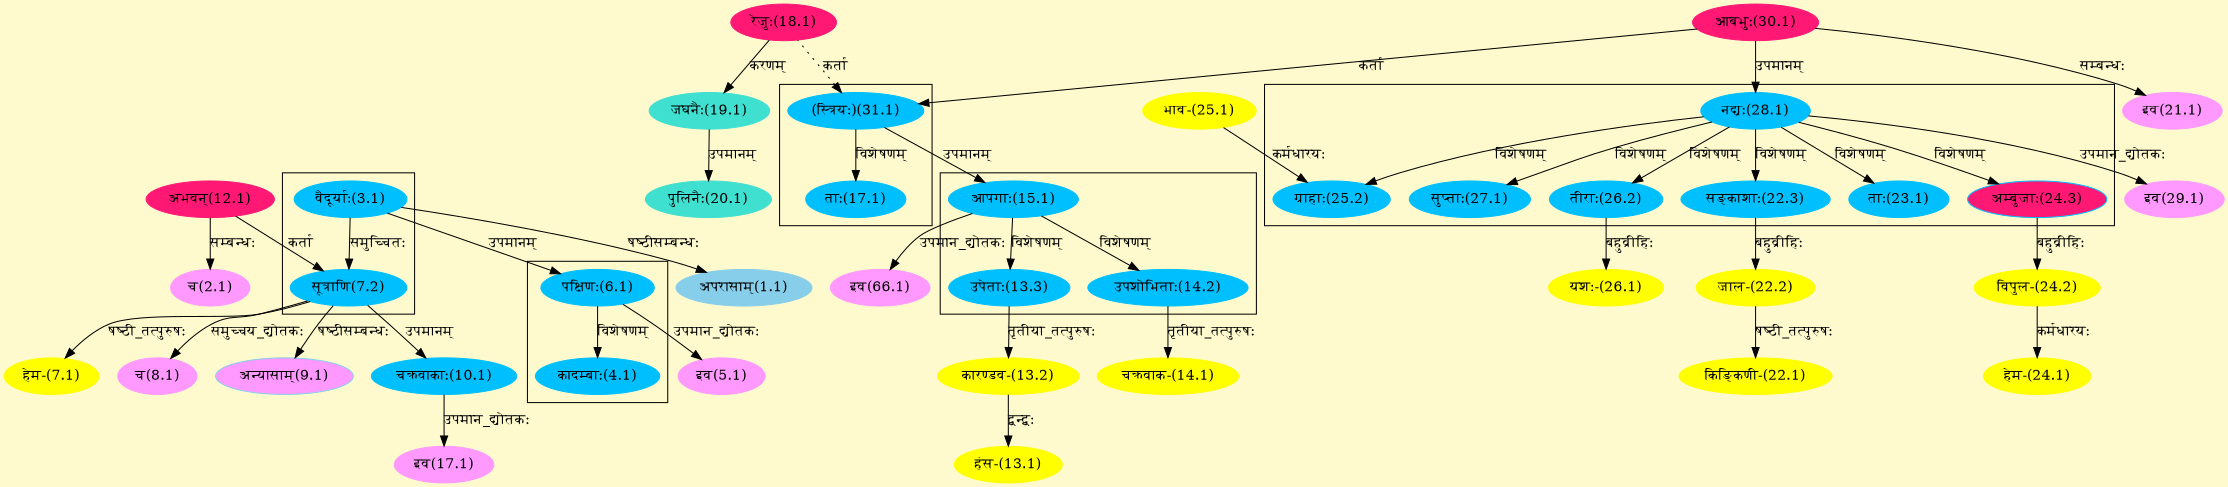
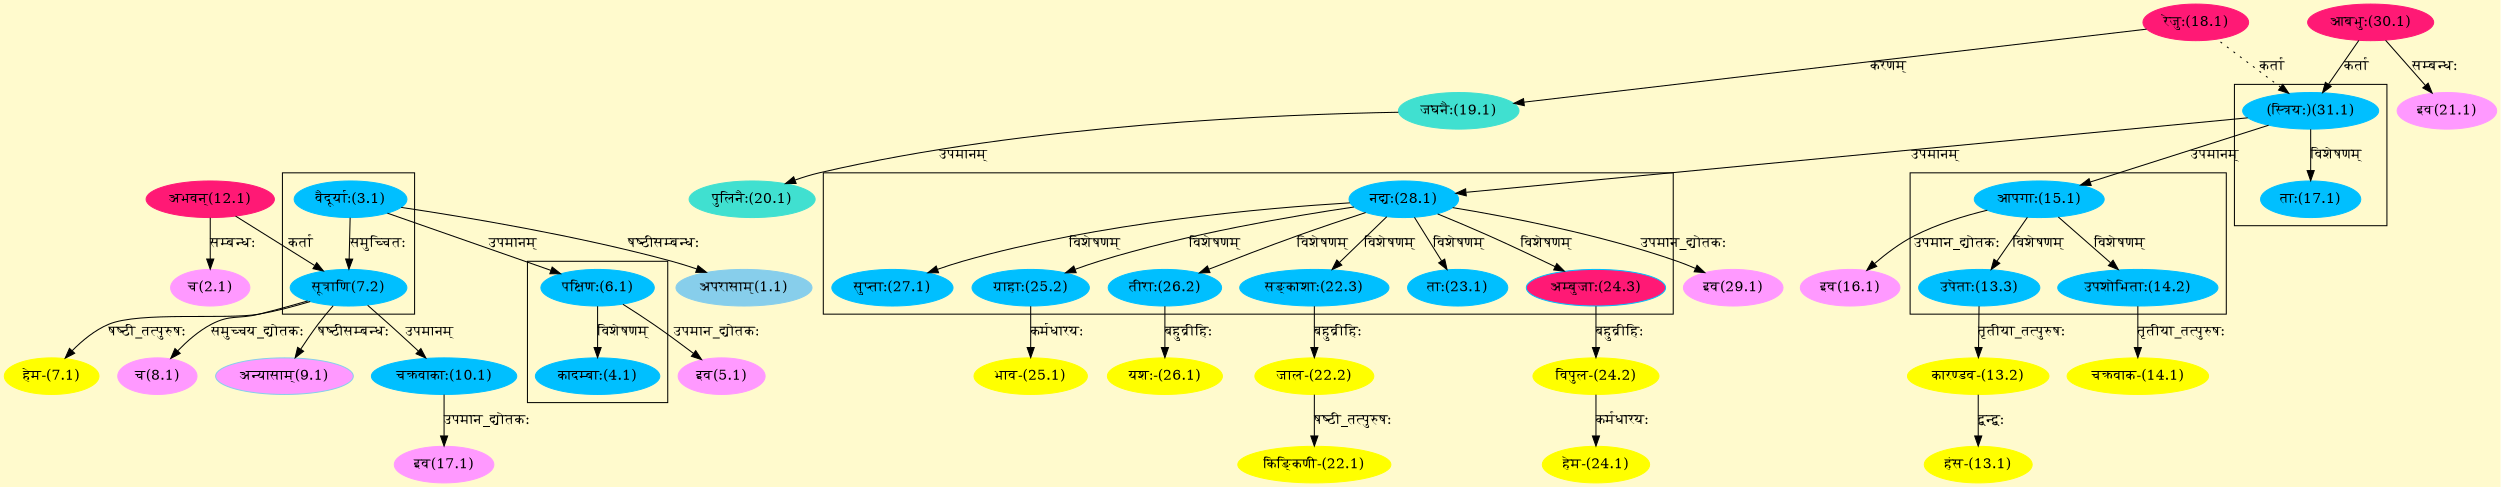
edge "आबभुः(30.1)" -> "नद्यः(28.1)": now "(स्त्रियः)(31.1)" -> "नद्यः(28.1)"
edge "भाव-(25.1)" -> "ग्राहाः(25.2)": reversed
node "इव(66.1)": label "इव(66.1)" -> "इव(16.1)"
